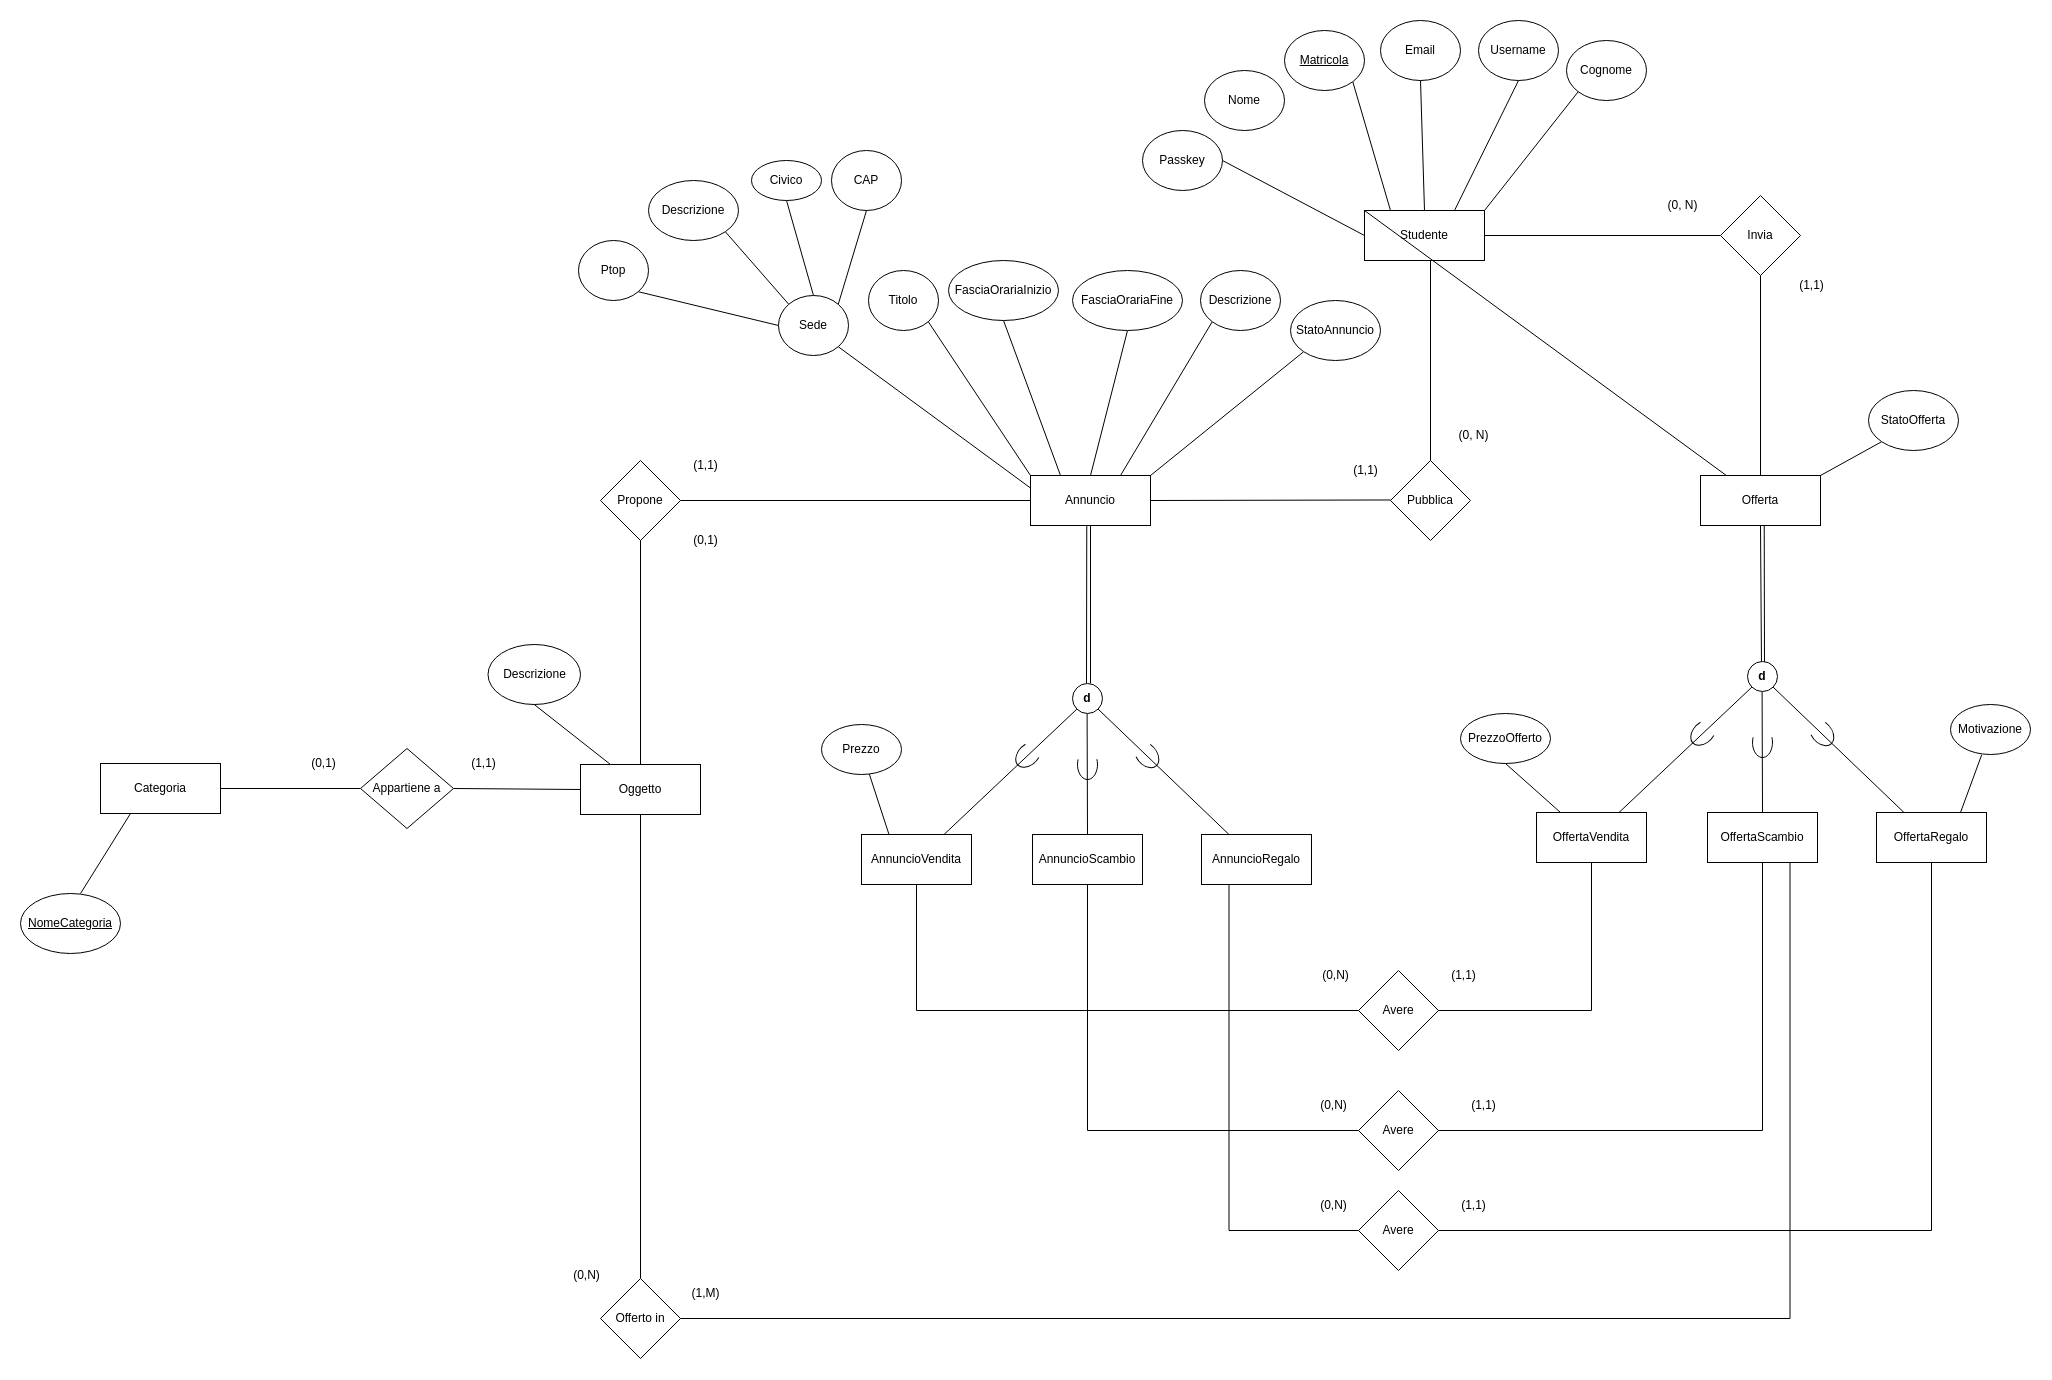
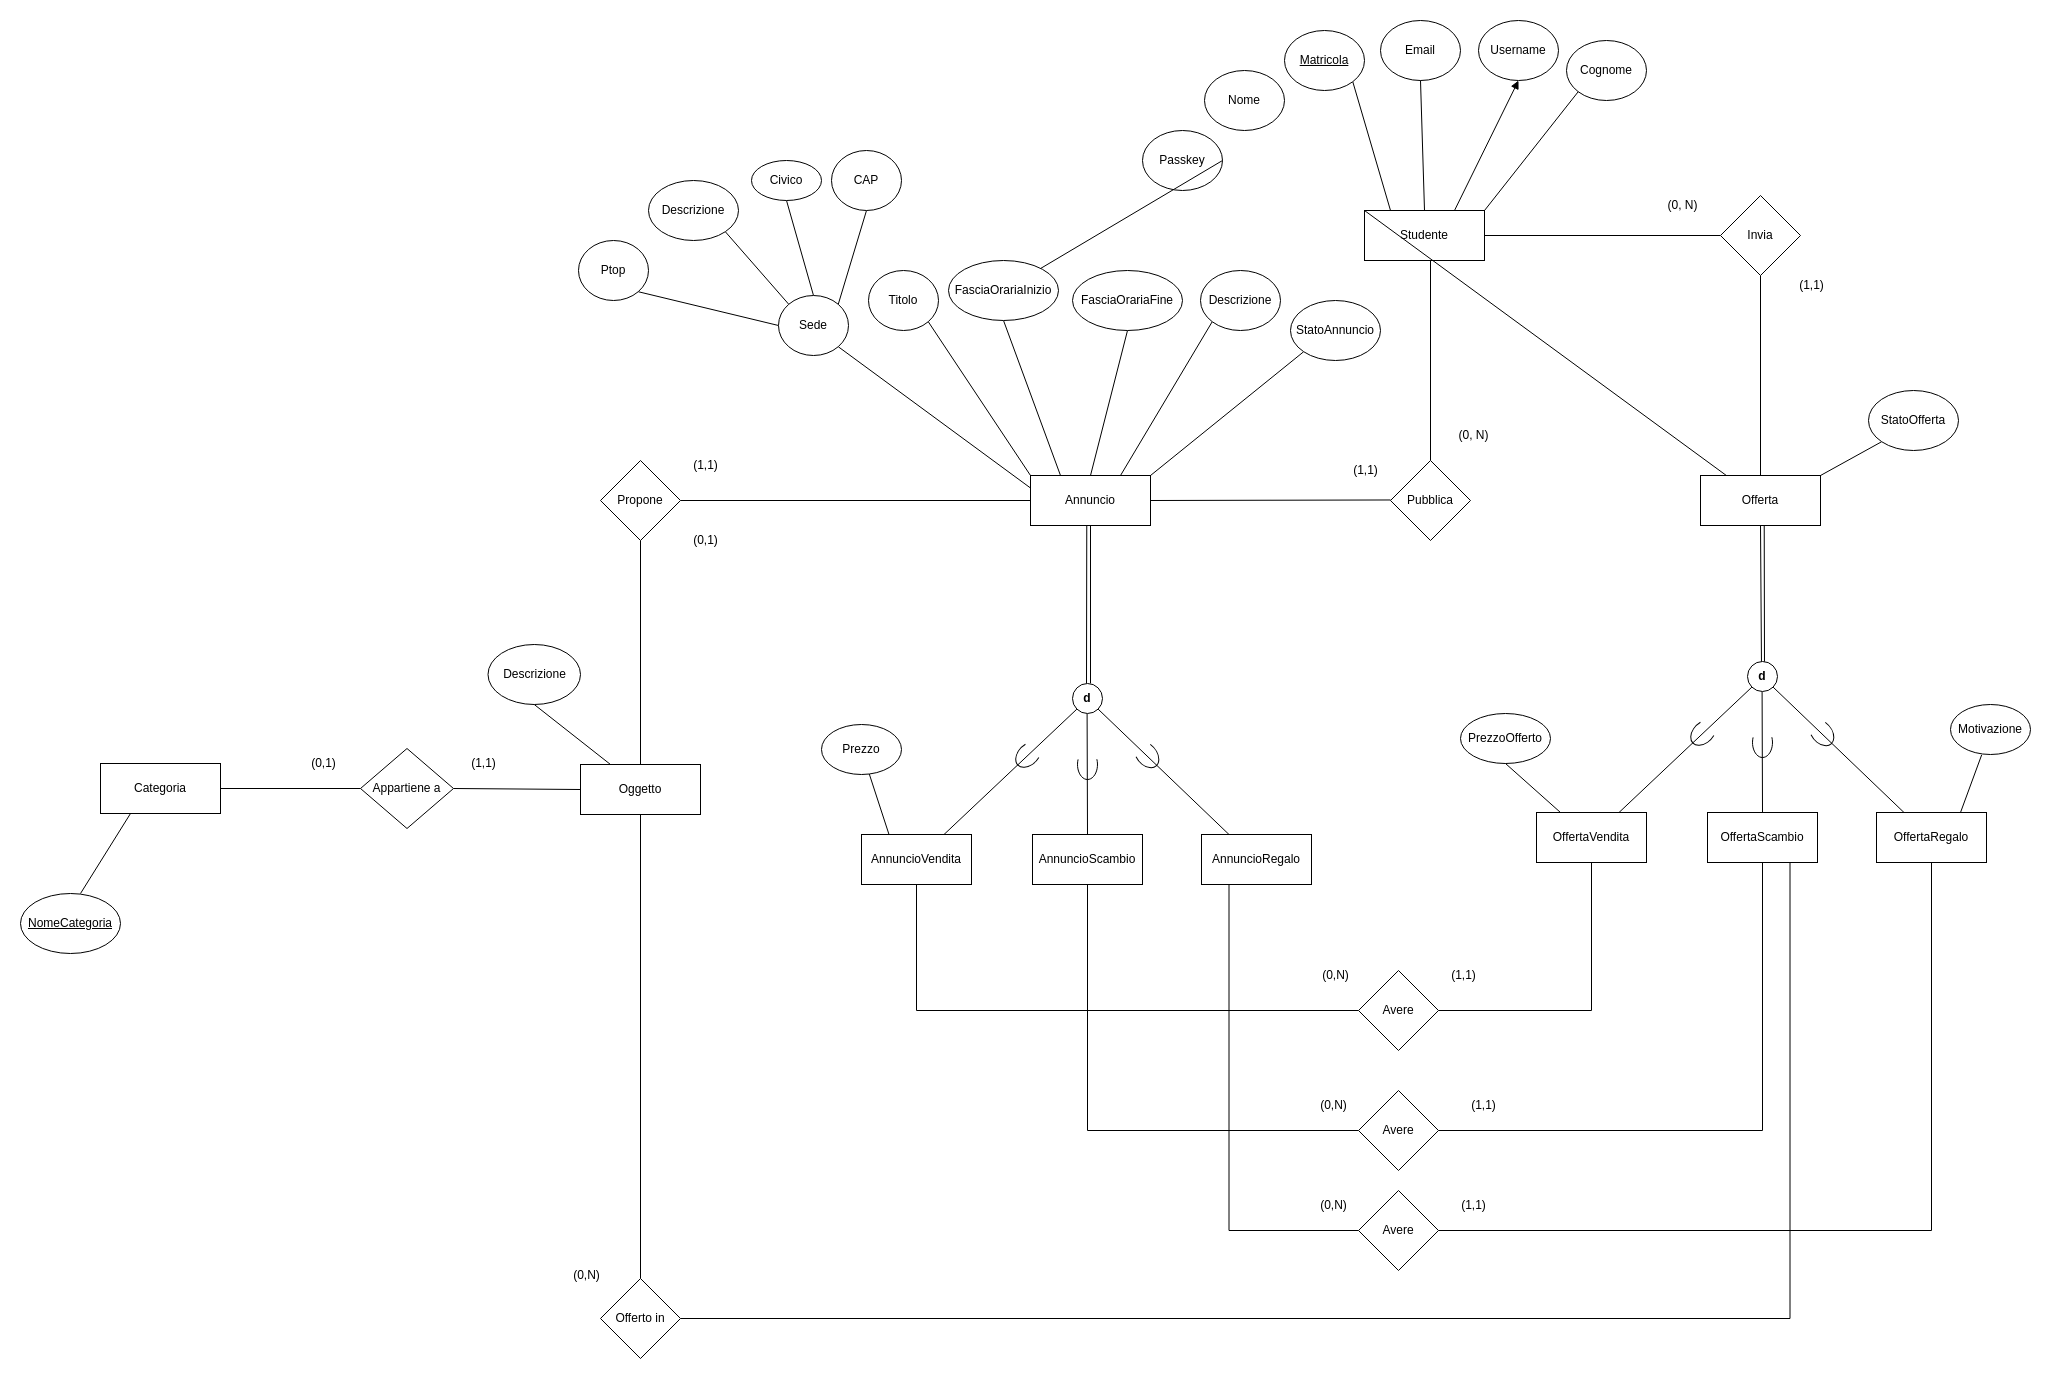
edge "Username" -- "Studente": arrowhead none -> block
edge "Passkey" -- "Studente": now "Passkey" -- "FasciaOrariaInizio"
node "(1,M)": removed
